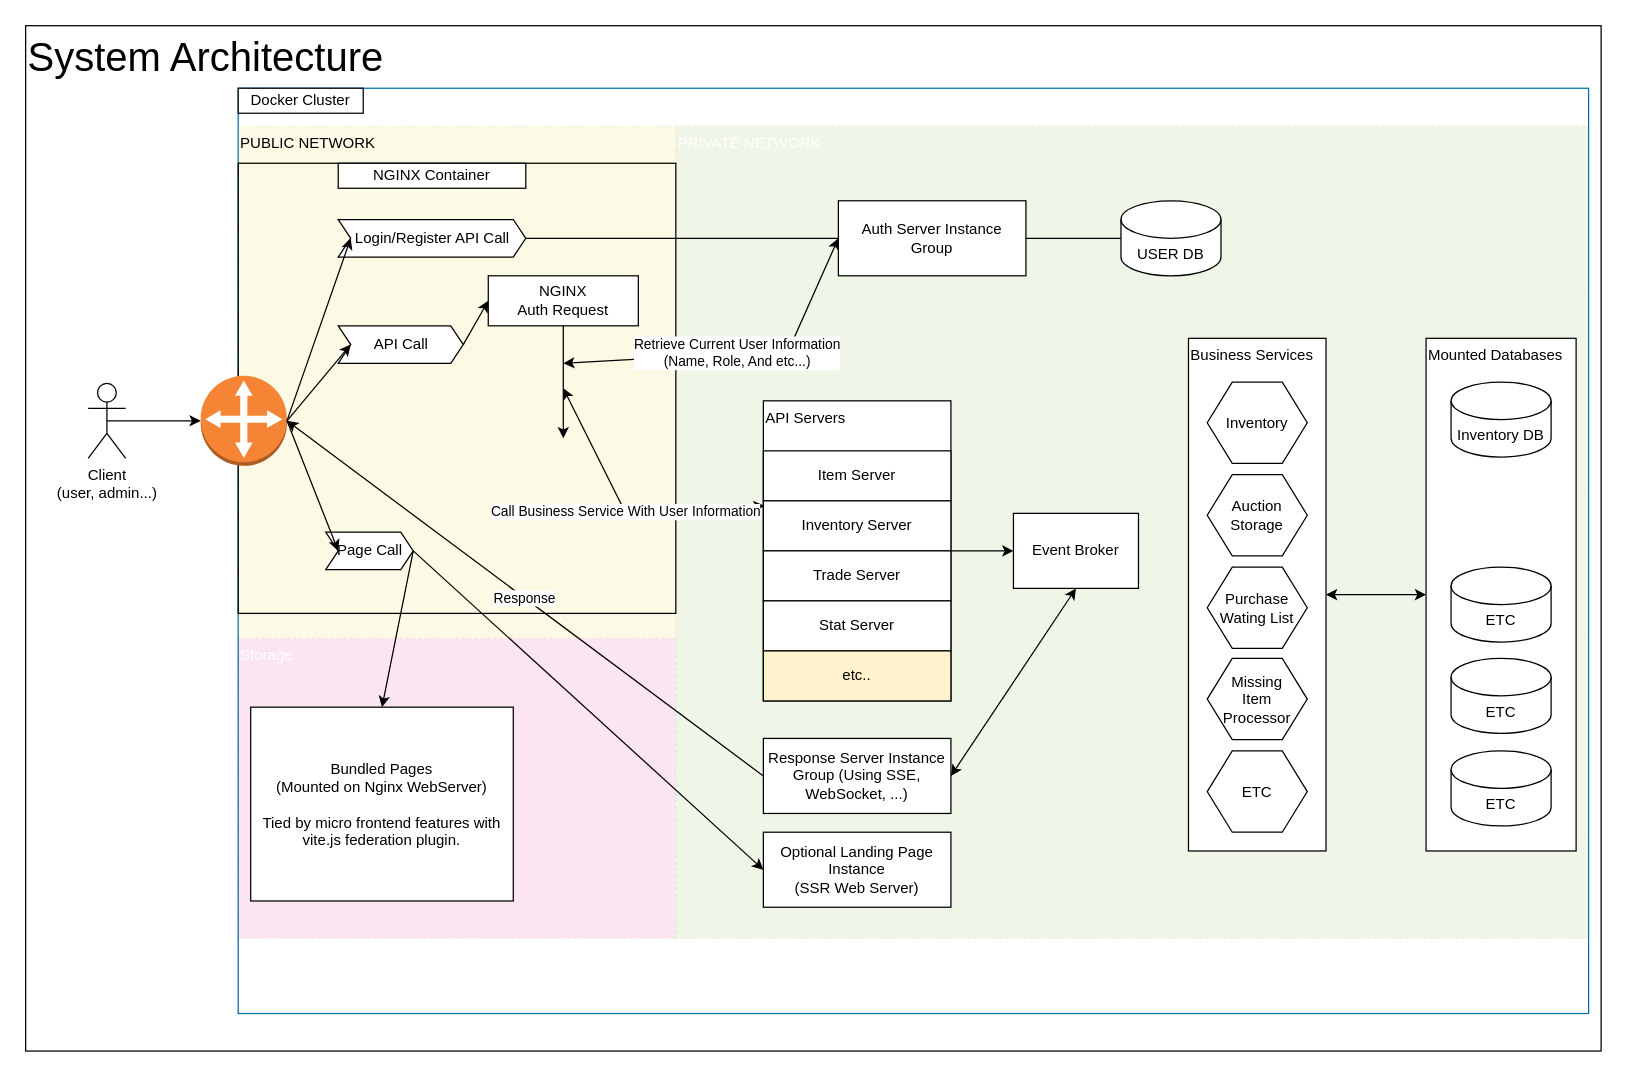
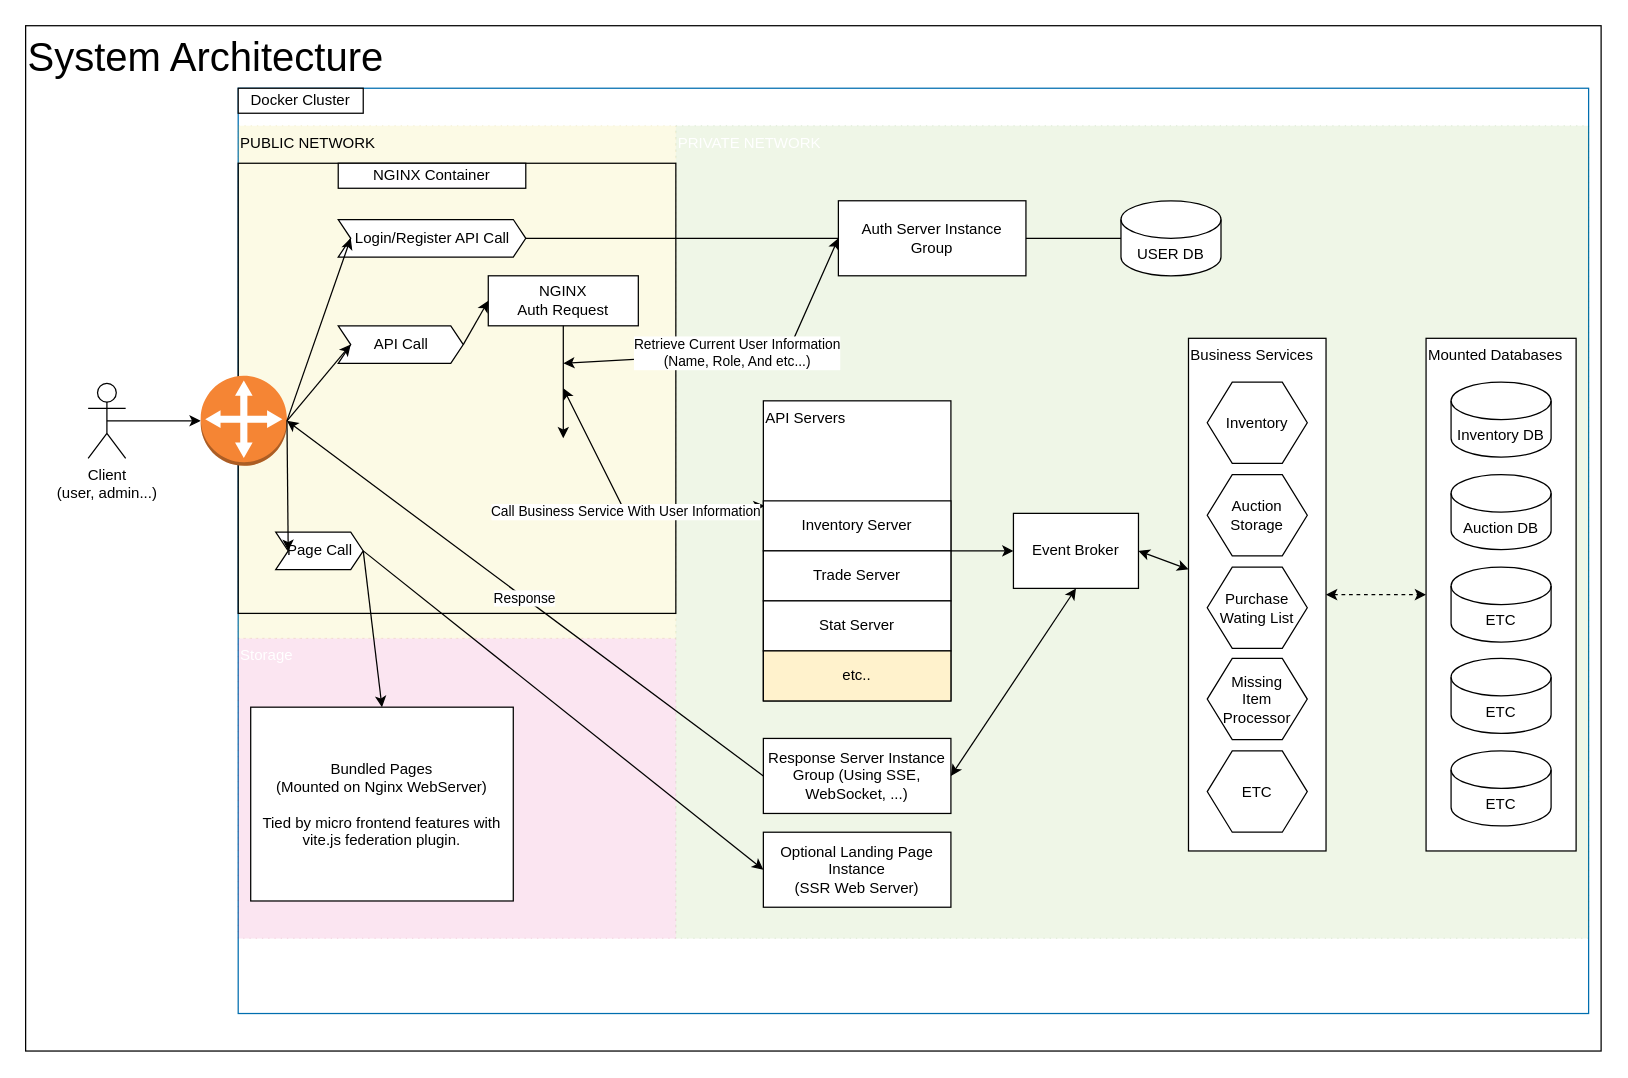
node "Item Server": removed
node "Auction DB": added
node "Page Call": moved (369, 551) -> (319, 551)
edge "Event Broker" -- "Business Services": added
edge "Business Services" -- "Mounted Databases": style solid -> dashed
